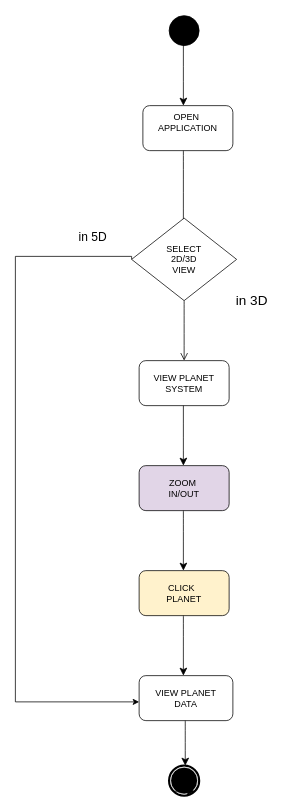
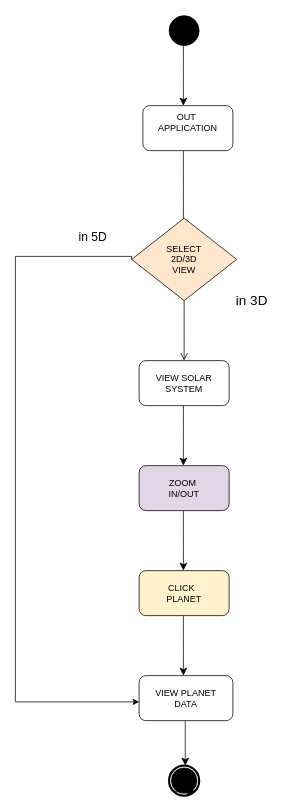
node "OPEN APPLICATION": label "OPEN APPLICATION" -> "OUT APPLICATION"
node "SELECT 2D/3D VIEW": fillcolor #ffffff -> #ffe6cc
node "VIEW PLANET SYSTEM": label "VIEW PLANET SYSTEM" -> "VIEW SOLAR SYSTEM"
